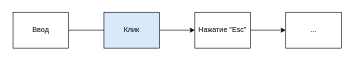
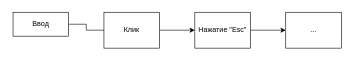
node "Ввод": size 56x36 -> 56x24
node "Клик": fillcolor #dae8fc -> #ffffff
